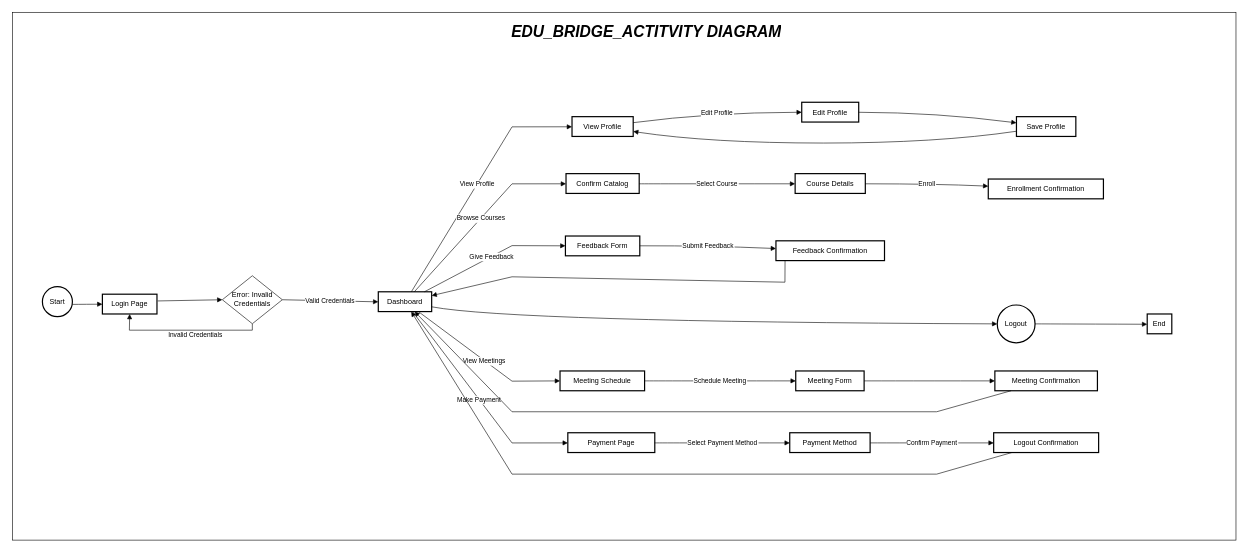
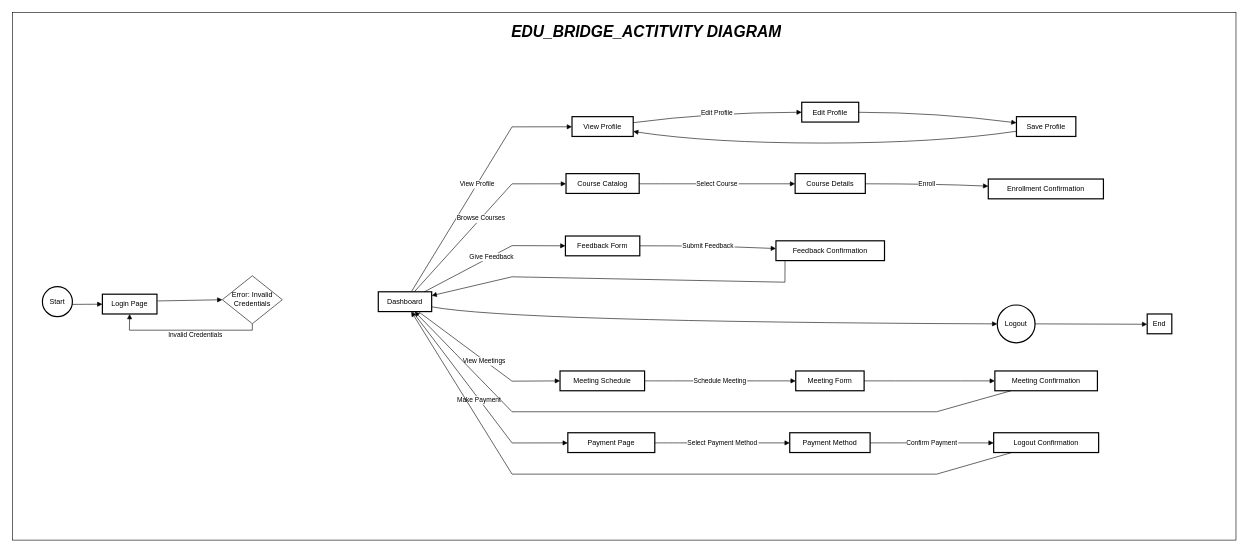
node "Confirm Catalog": label "Confirm Catalog" -> "Course Catalog"
edge "Error: Invalid Credentials" -> "Dashboard": removed, label "Valid Credentials"
